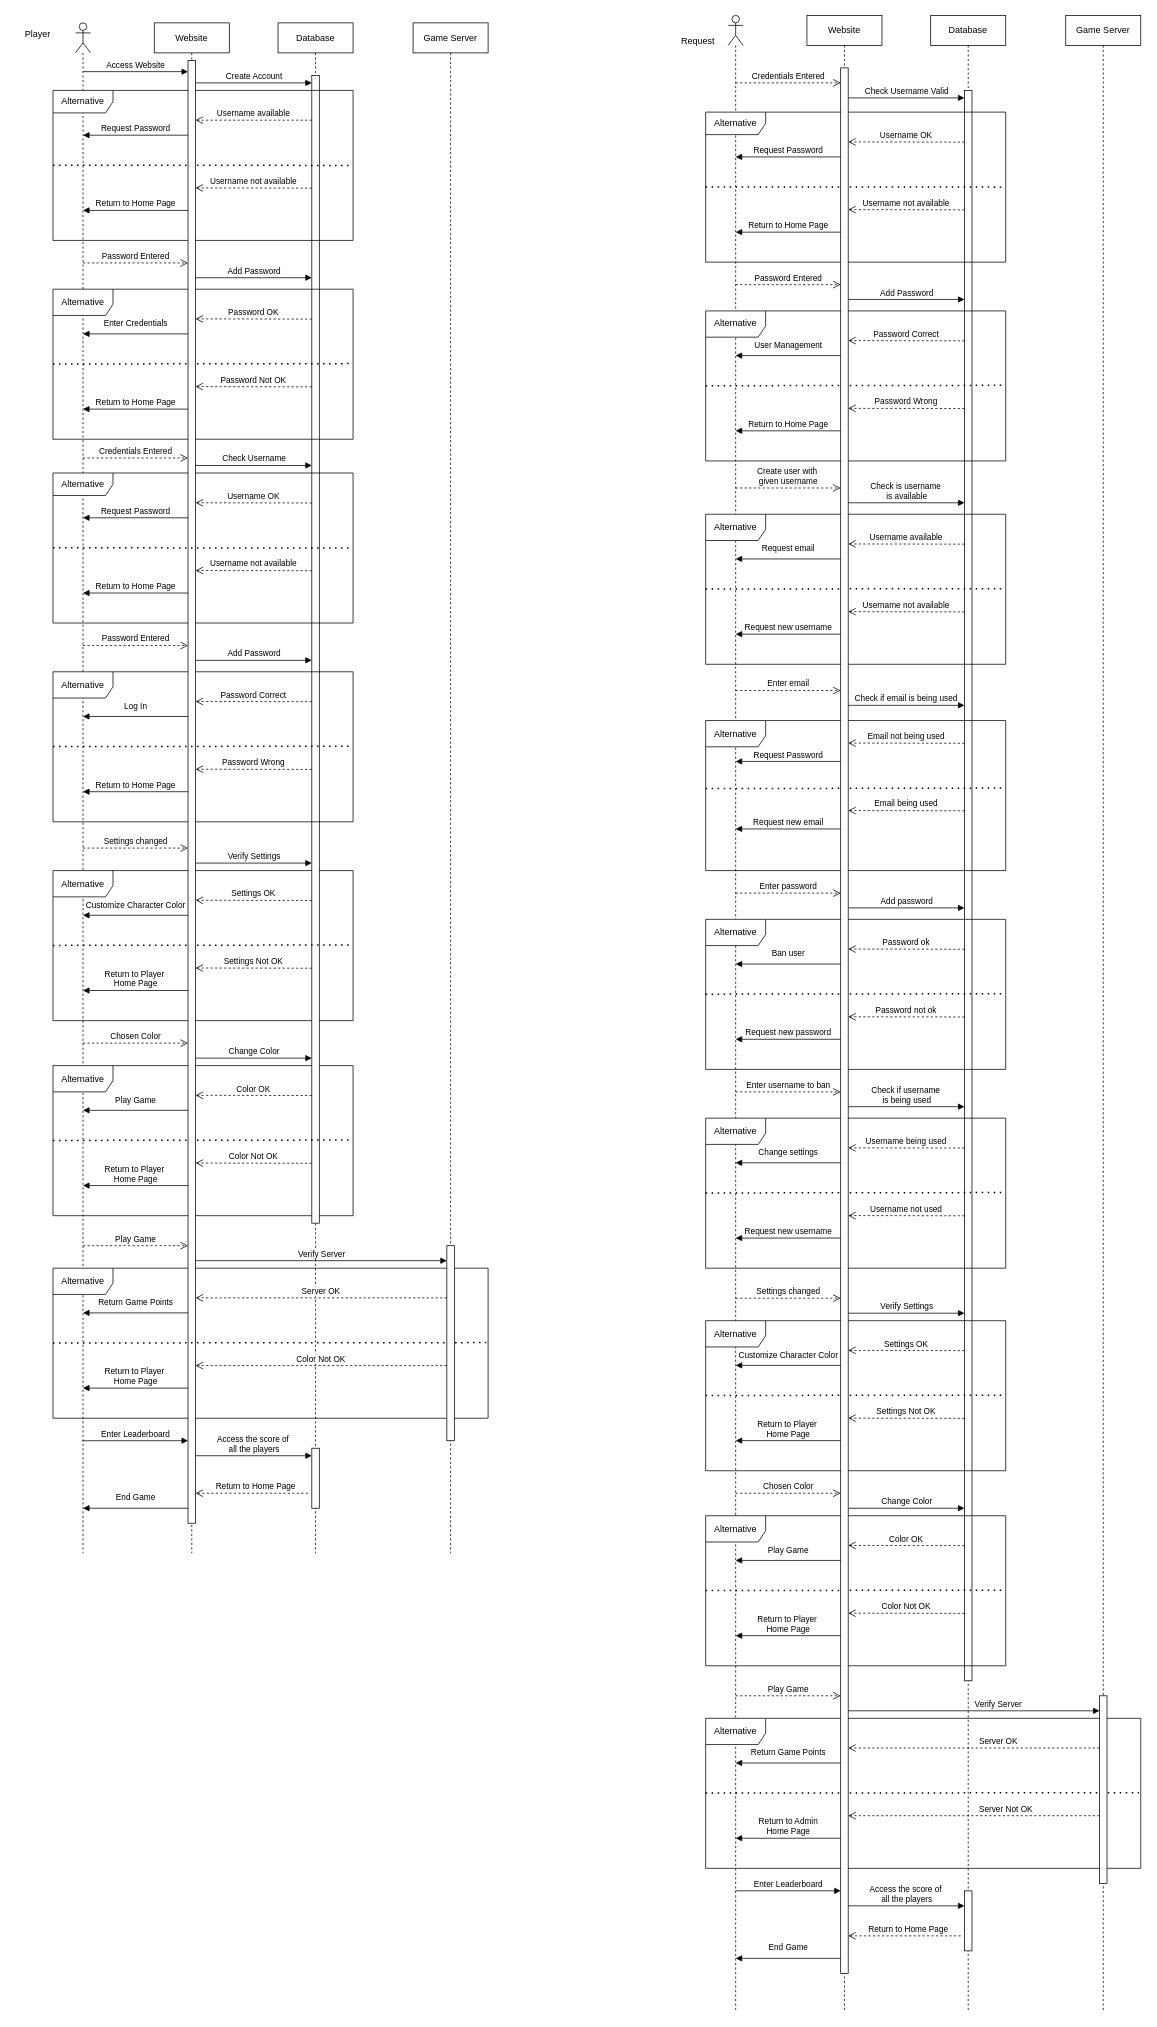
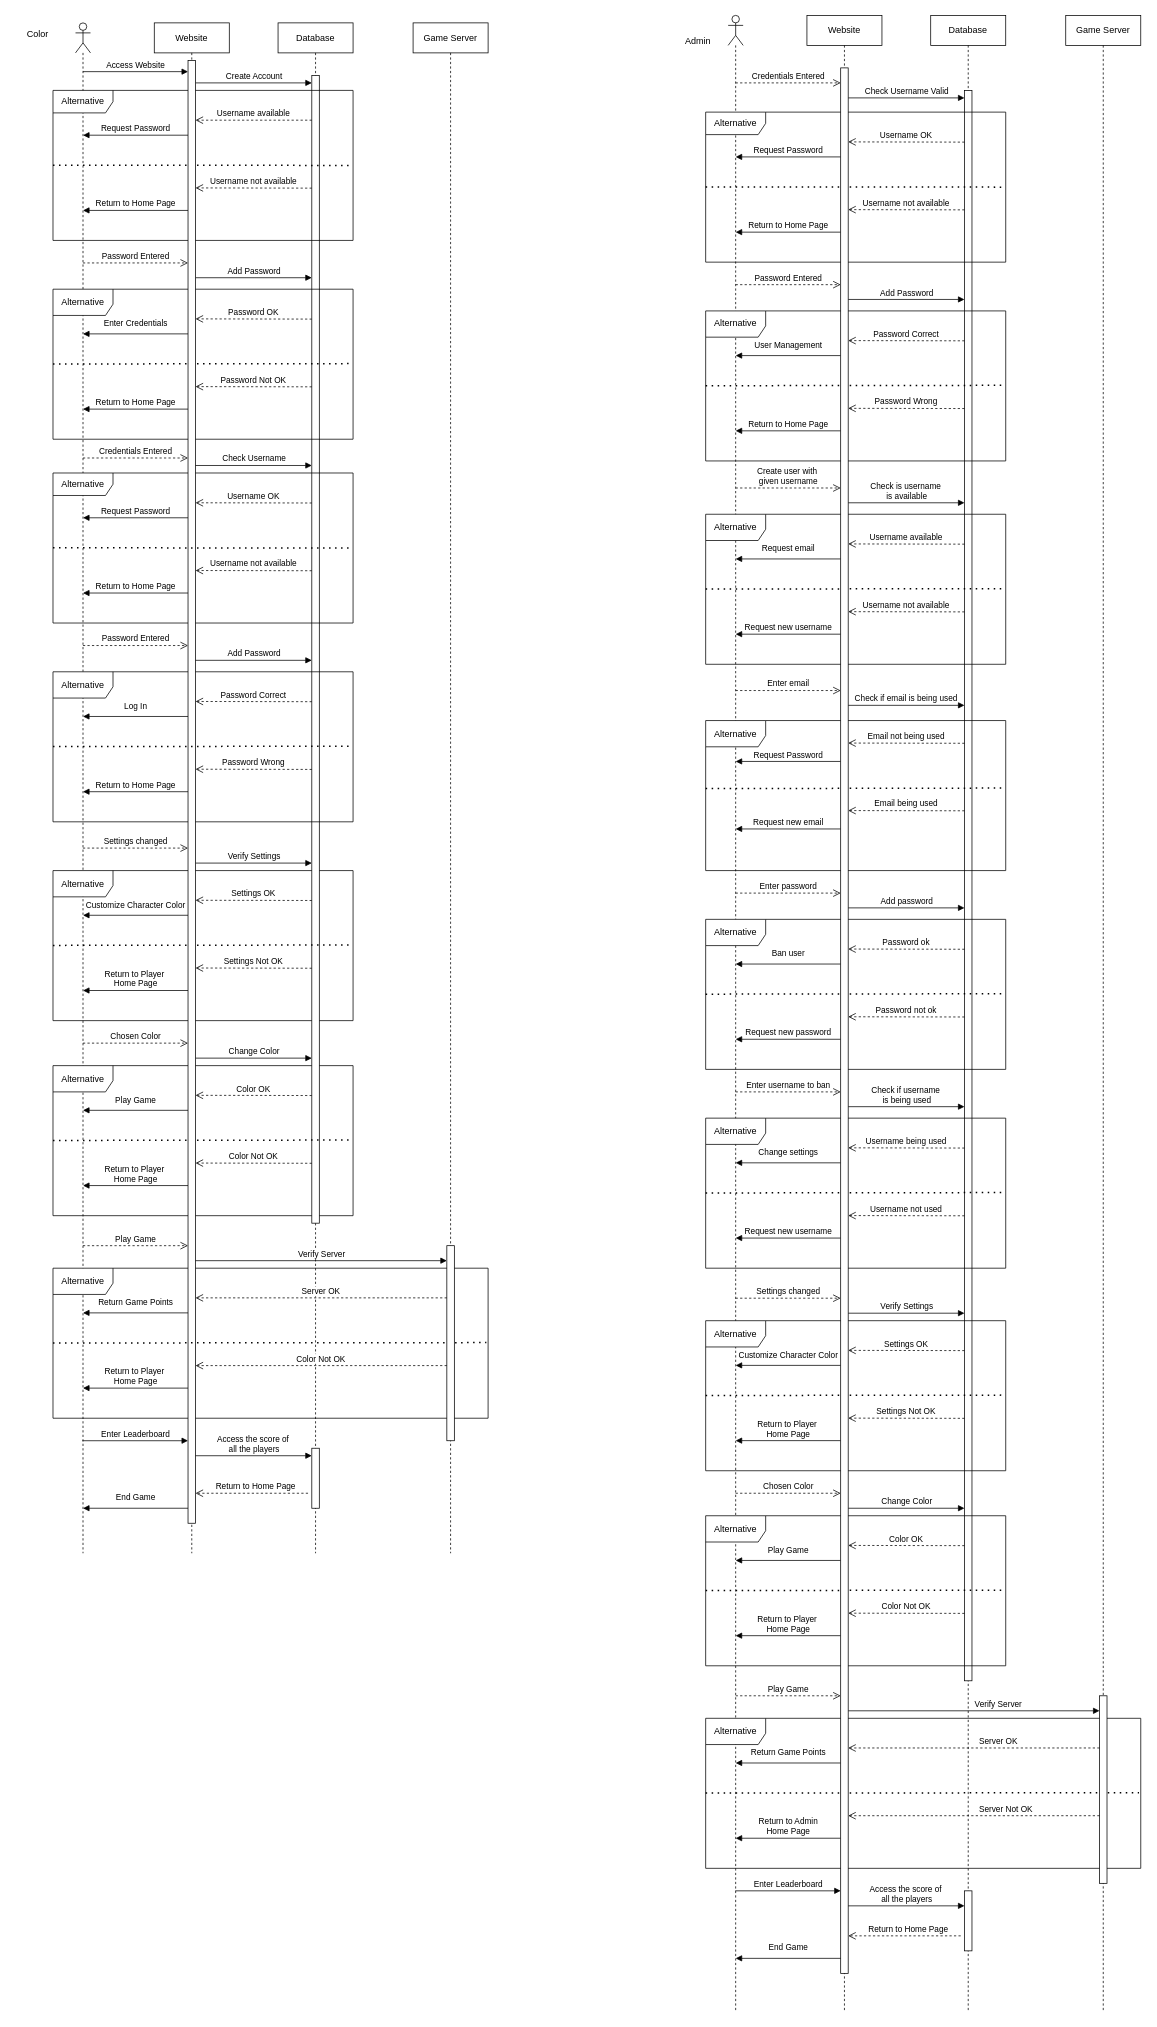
node "Player": label "Player" -> "Color"
node "Request": label "Request" -> "Admin"
